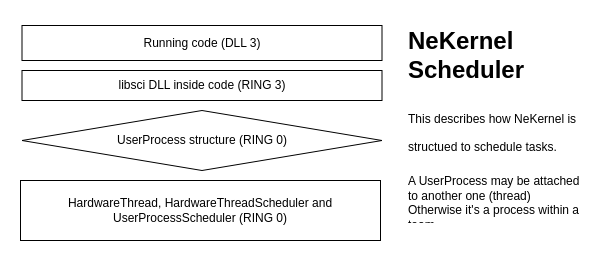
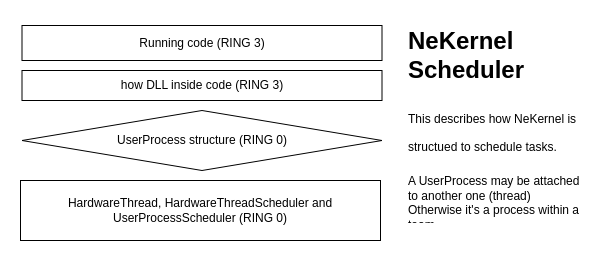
node "Running code (DLL 3)": label "Running code (DLL 3)" -> "Running code (RING 3)"
node "libsci DLL inside code (RING 3)": label "libsci DLL inside code (RING 3)" -> "how DLL inside code (RING 3)"
